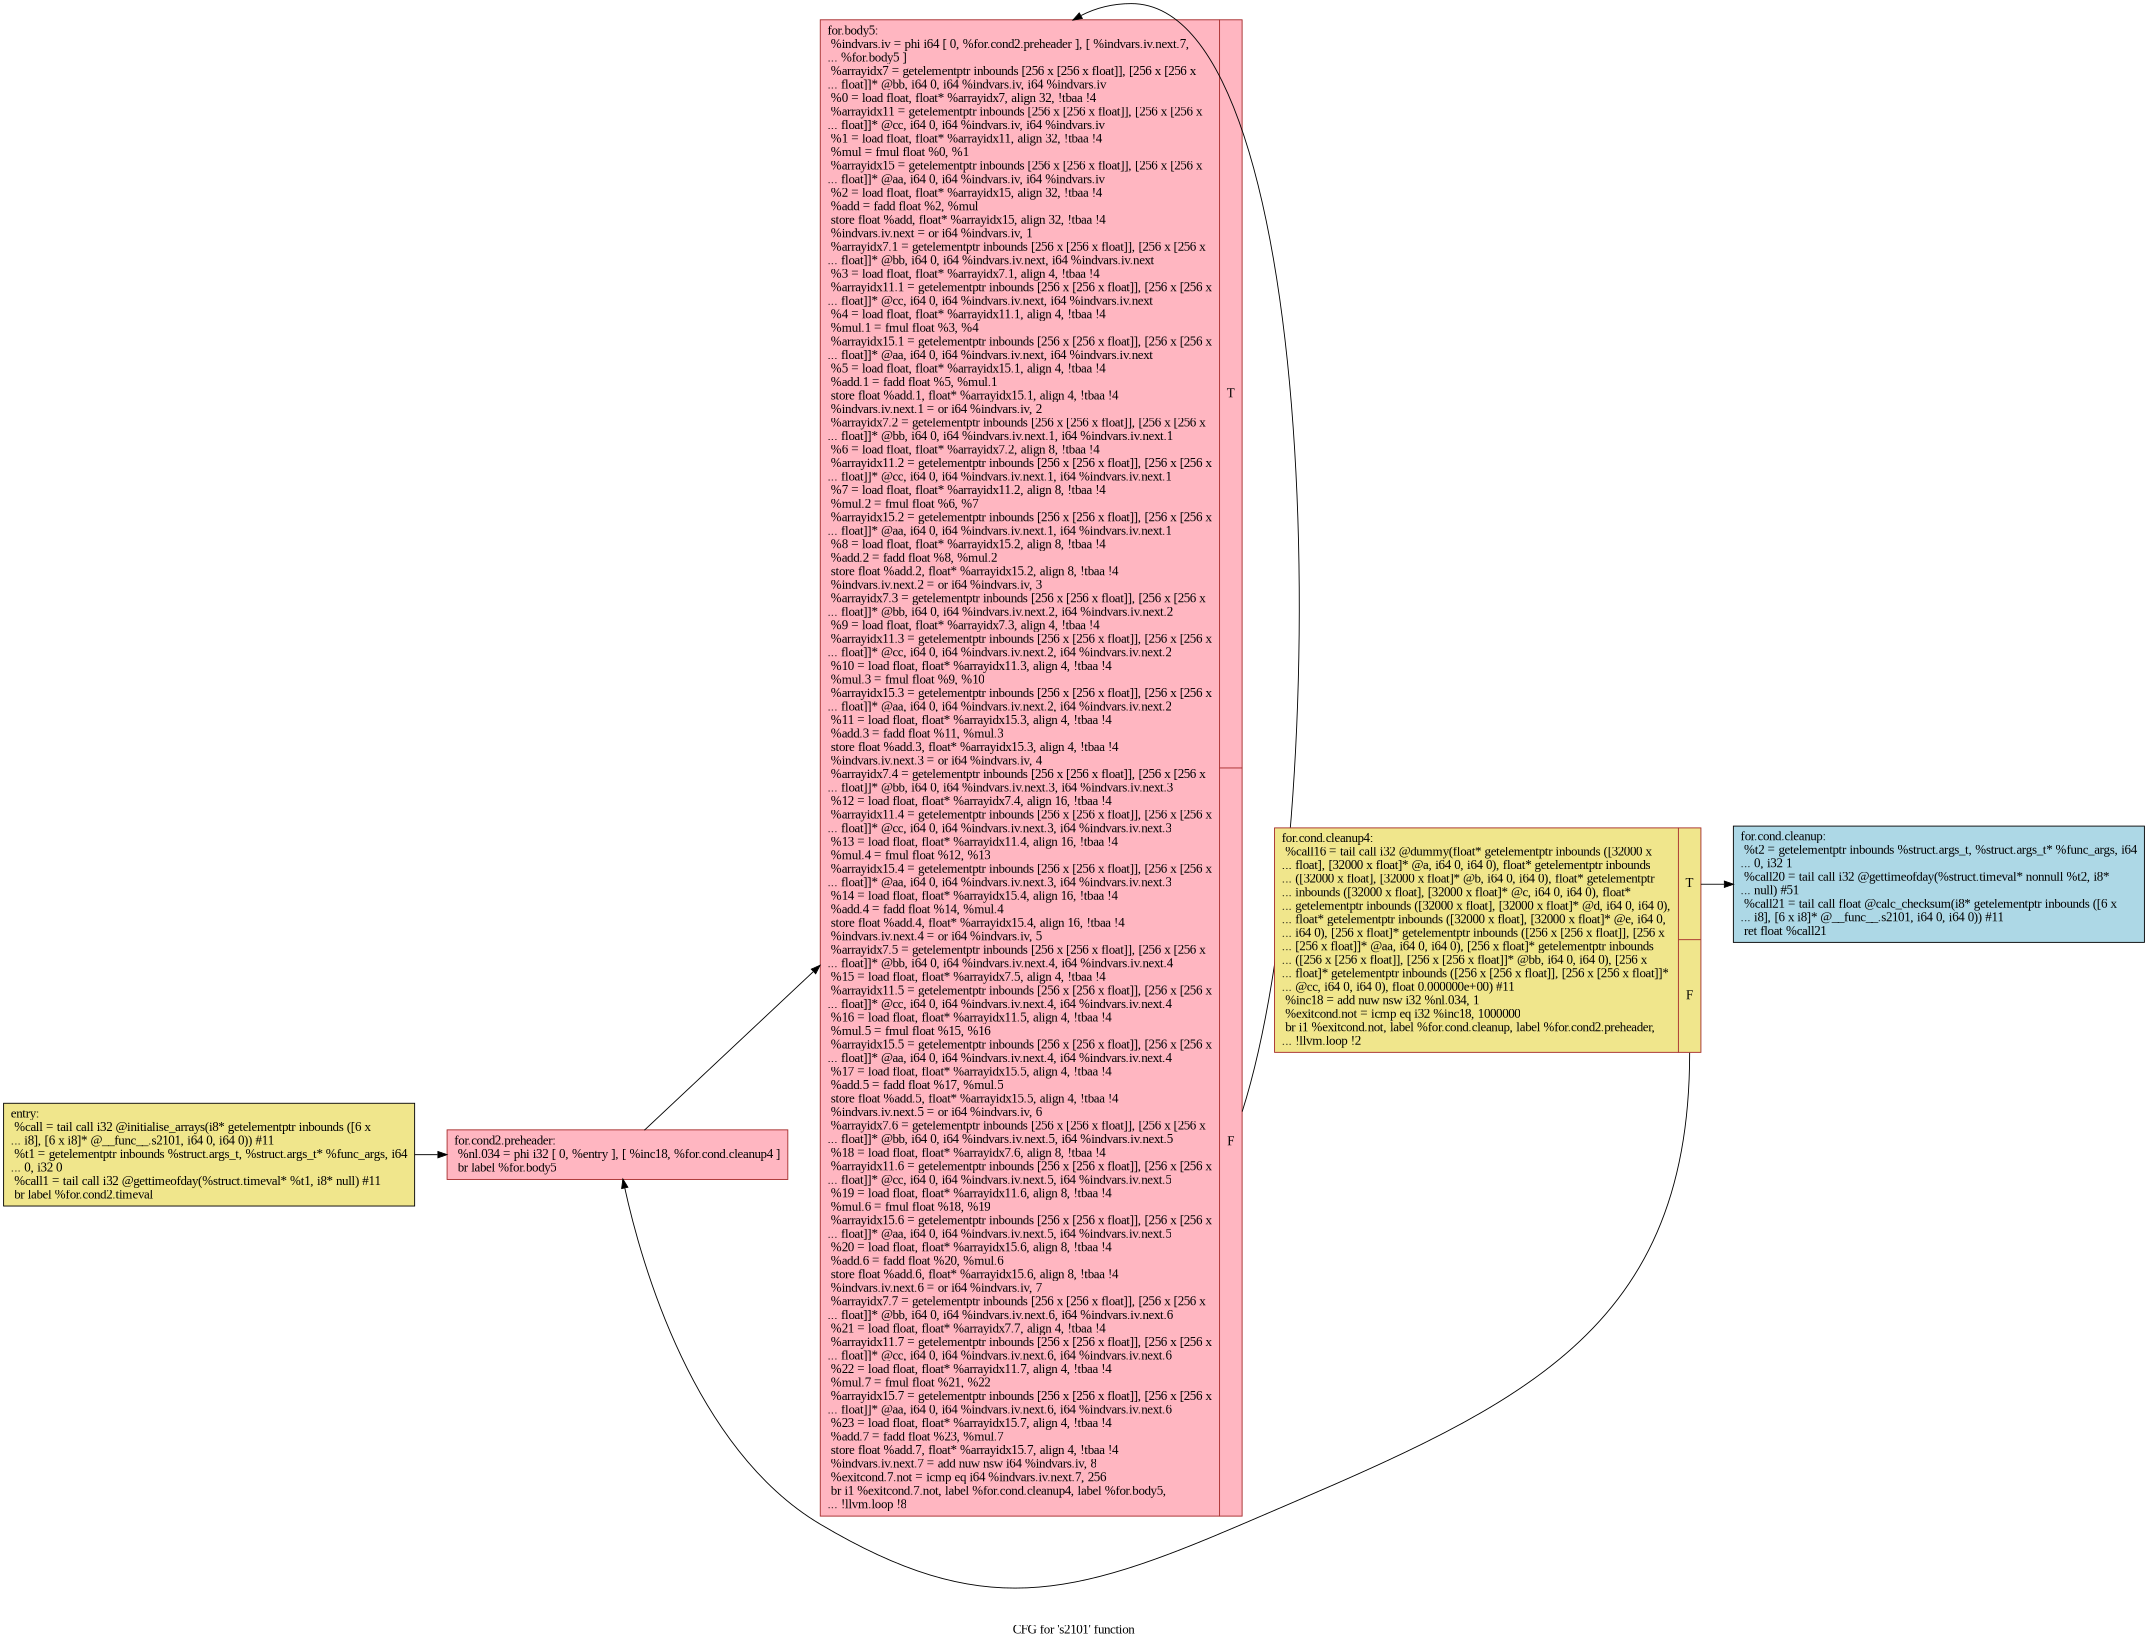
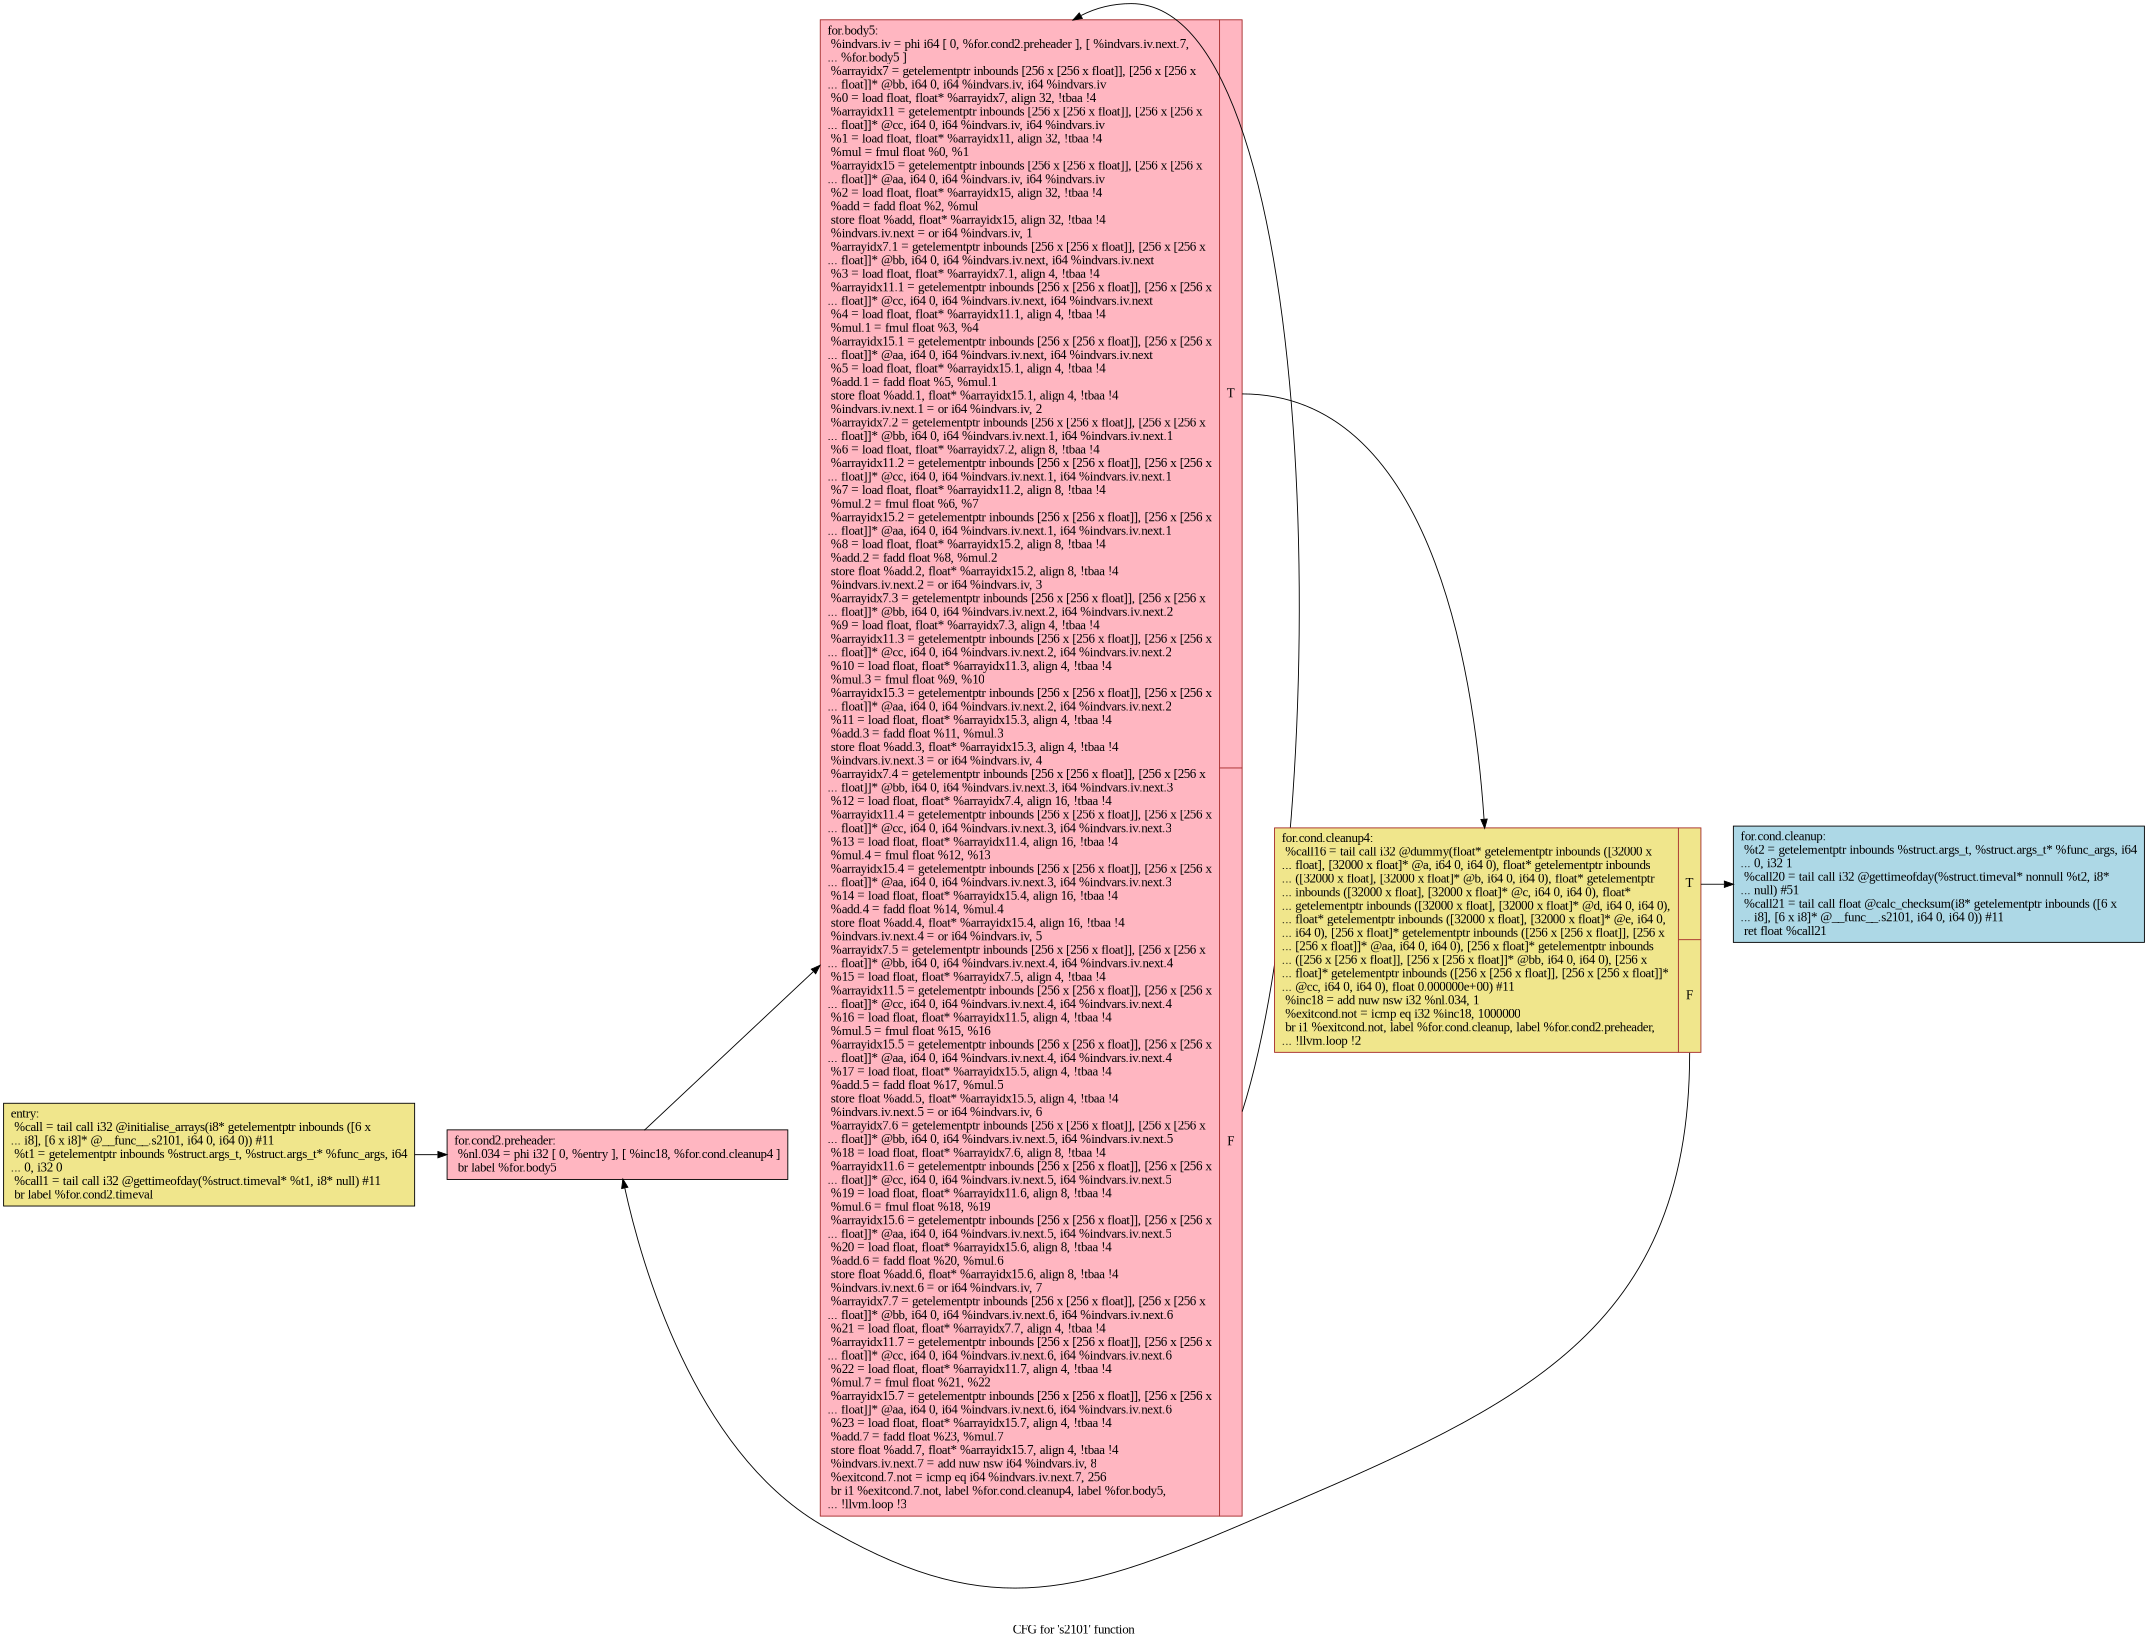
edge "for.body5:" -> "for.cond.cleanup4:": added
node "for.cond2.preheader:": color brown -> black
node "for.body5:": text "... !llvm.loop !8" -> "... !llvm.loop !3"
